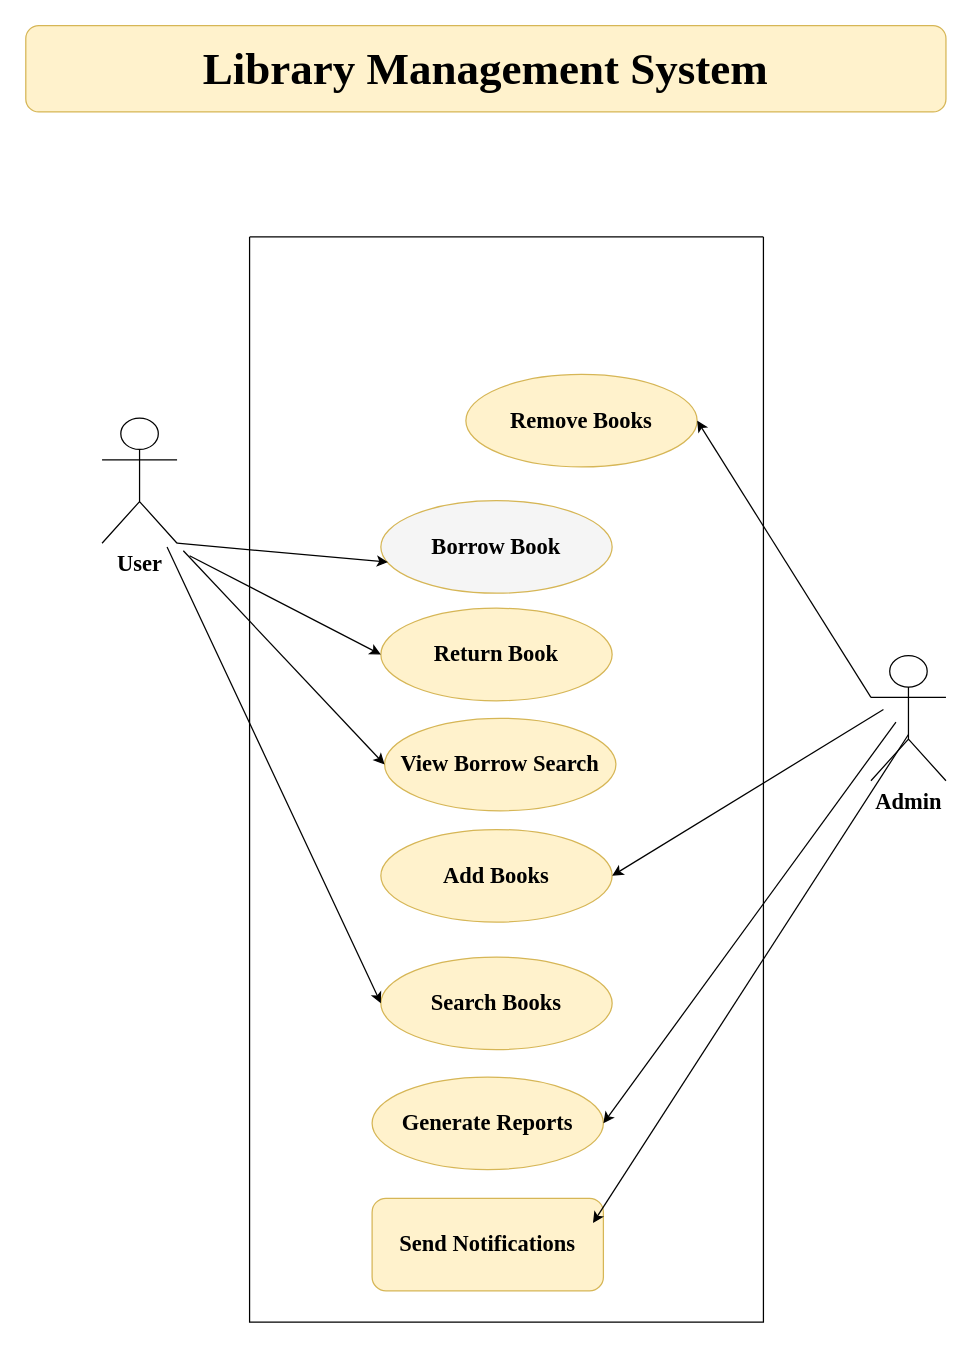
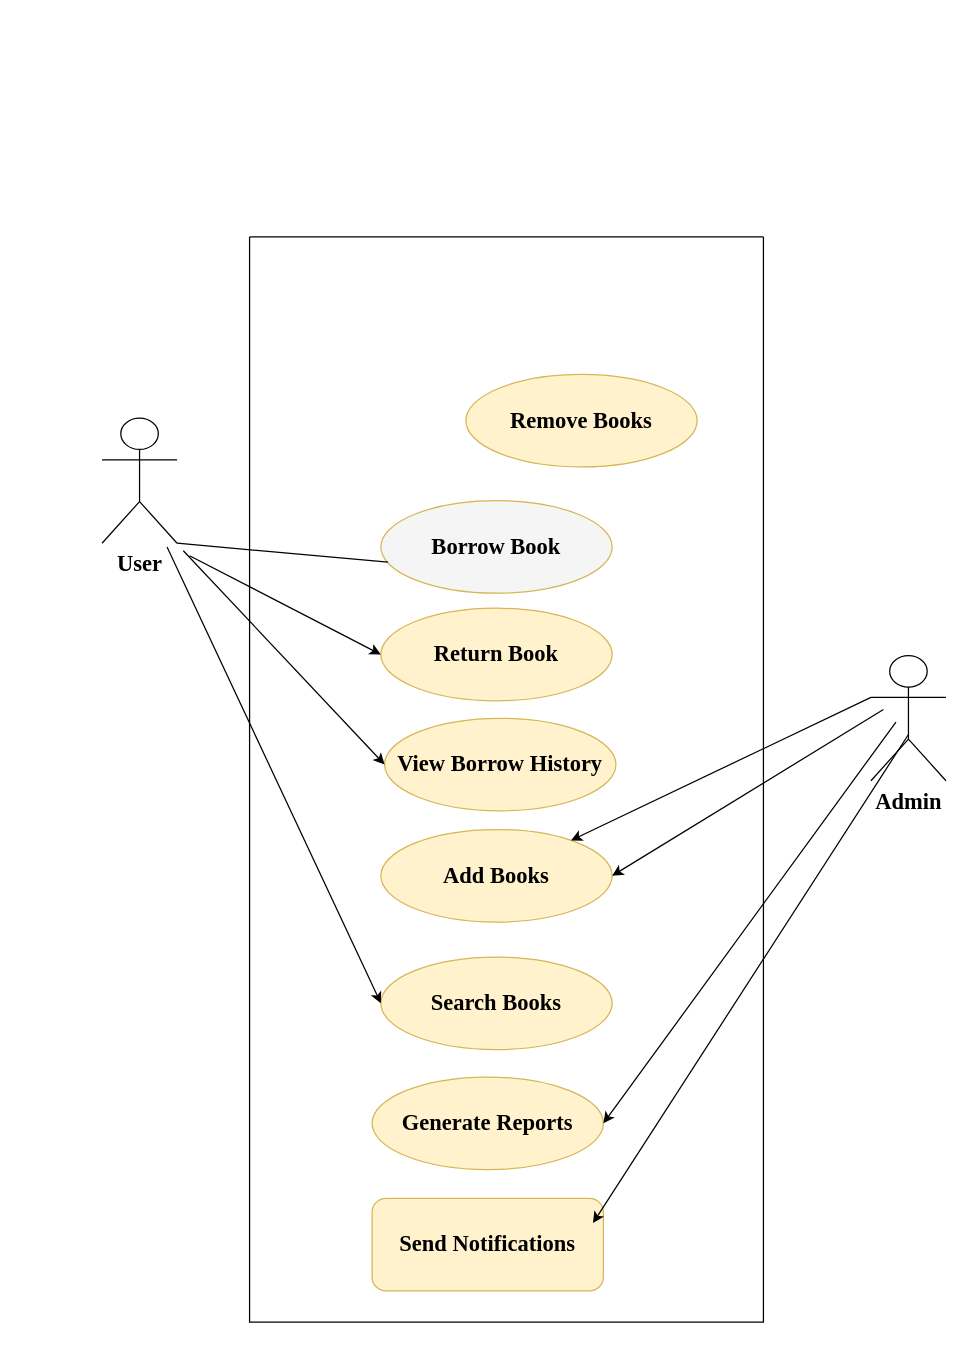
node "Library Management System": removed
edge "User" -> "Borrow Book": arrowhead classic -> none
edge "Admin" -> "Remove Books": now "Admin" -> "Add Books"
node "View Borrow Search": label "View Borrow Search" -> "View Borrow History"
